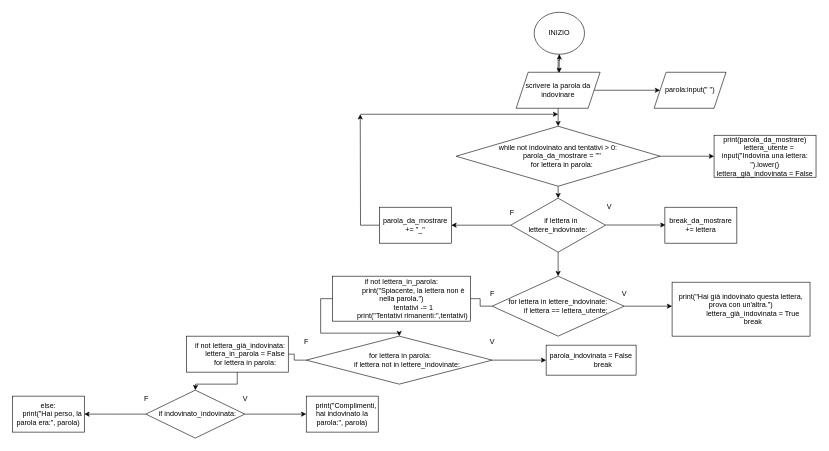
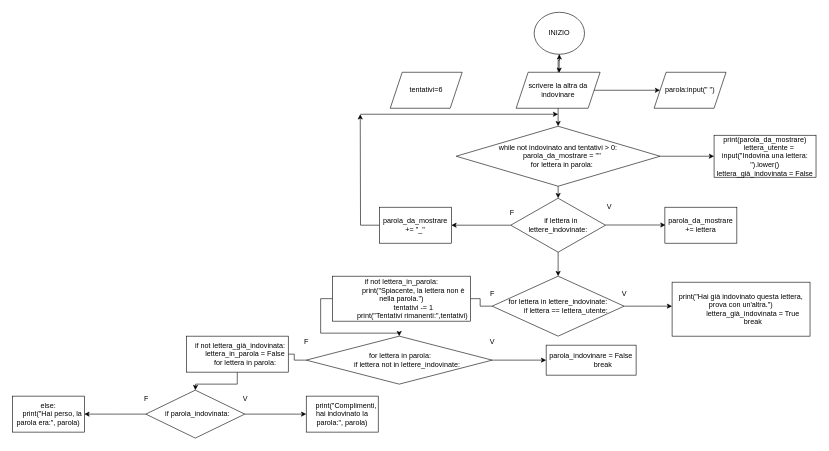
node "tentativi=6": added
node "scrivere la parola da indovinare": label "scrivere la parola da indovinare" -> "scrivere la altra da indovinare"
node "break_da_mostrare += lettera": label "break_da_mostrare += lettera" -> "parola_da_mostrare += lettera"
node "parola_indovinata = False break": label "parola_indovinata = False break" -> "parola_indovinare = False break"
node "if indovinato_indovinata:": label "if indovinato_indovinata:" -> "if parola_indovinata:"
